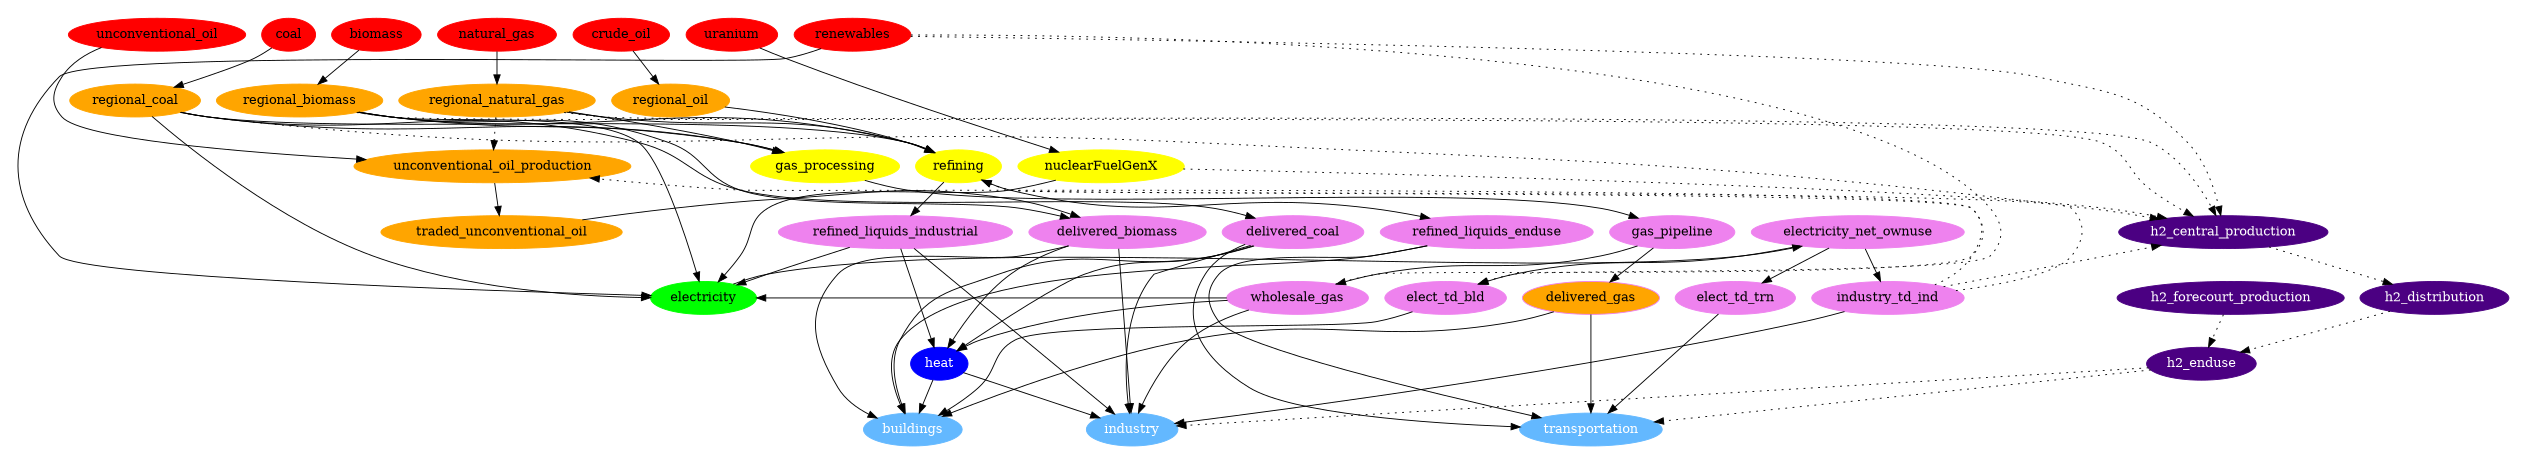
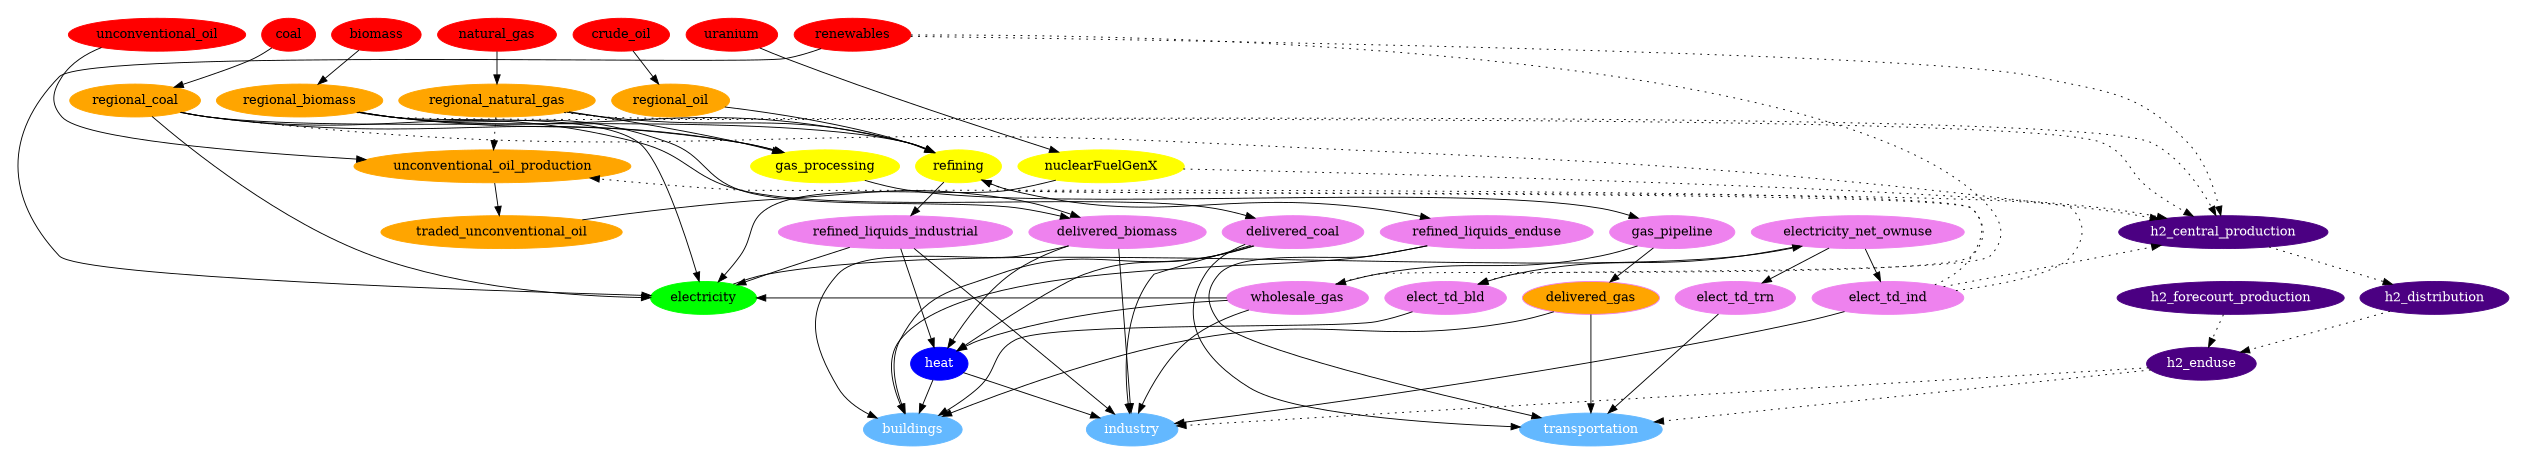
node "industry_td_ind": label "industry_td_ind" -> "elect_td_ind"
